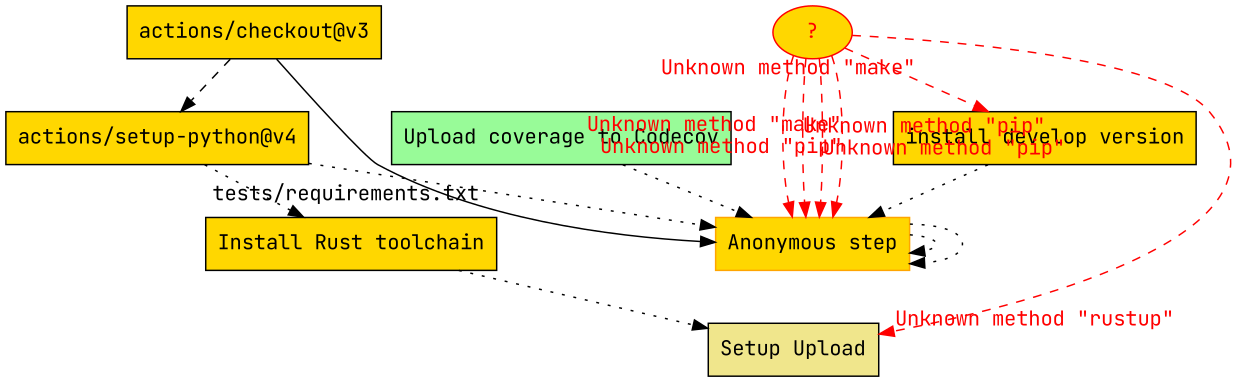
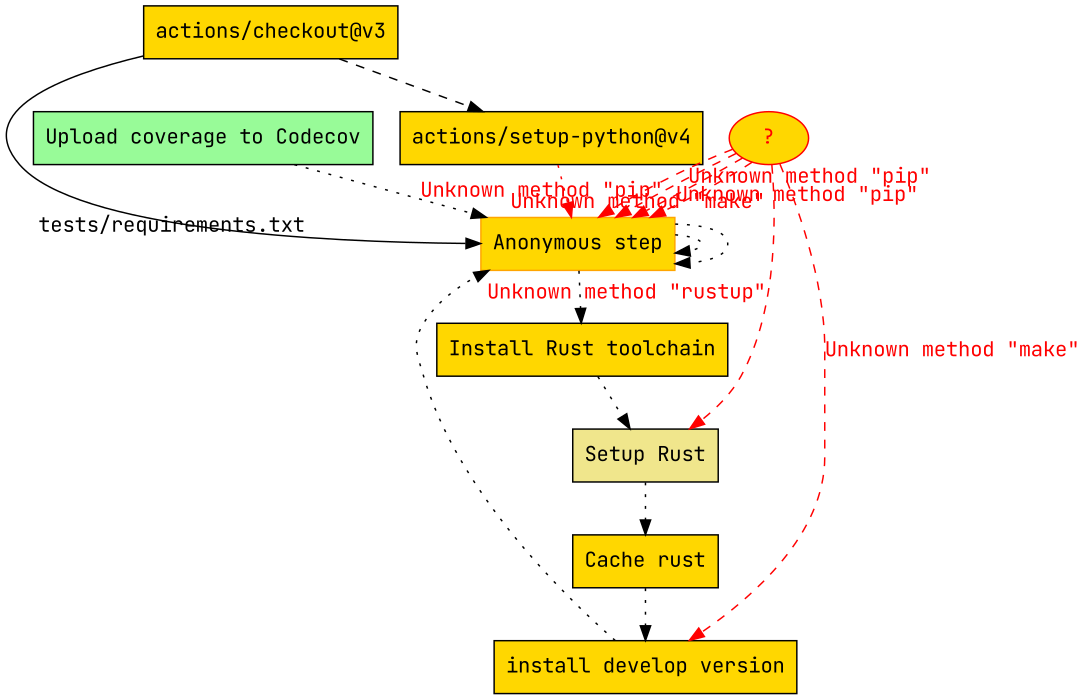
edge "actions/setup-python@v4" -> "Install Rust toolchain": now "Anonymous step" -> "Install Rust toolchain"
edge "actions/setup-python@v4" -> "Anonymous step": color black -> red
node "Setup Upload": label "Setup Upload" -> "Setup Rust"
node "Cache rust": added
